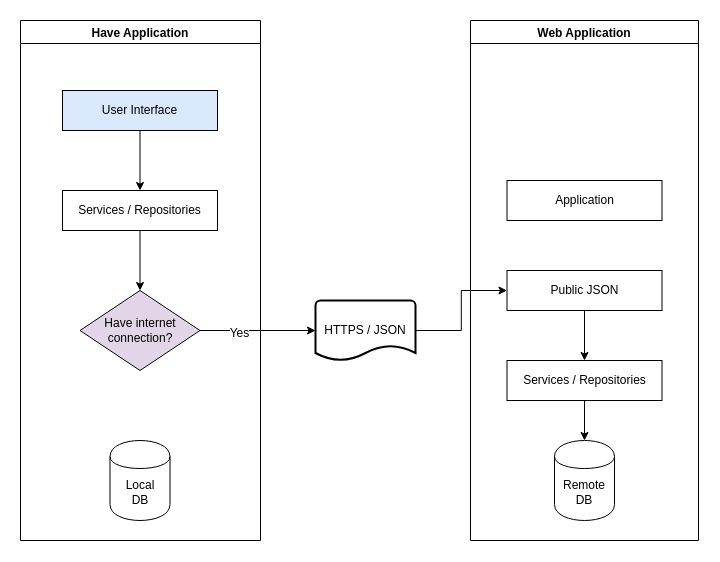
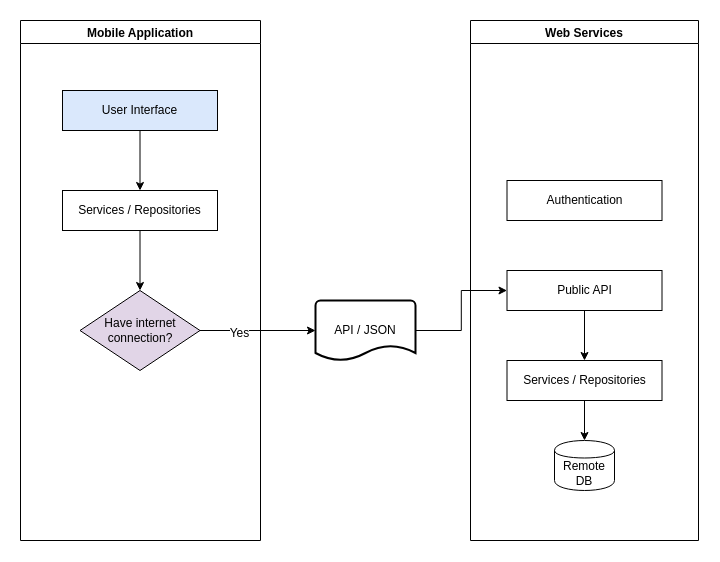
node "Have Application": label "Have Application" -> "Mobile Application"
node "Web Application": label "Web Application" -> "Web Services"
node "Application": label "Application" -> "Authentication"
node "Public JSON": label "Public JSON" -> "Public API"
node "HTTPS / JSON": label "HTTPS / JSON" -> "API / JSON"
node "Local DB": removed
node "Remote DB": size 60x80 -> 60x50
